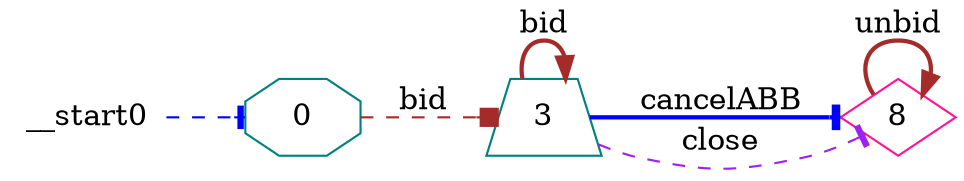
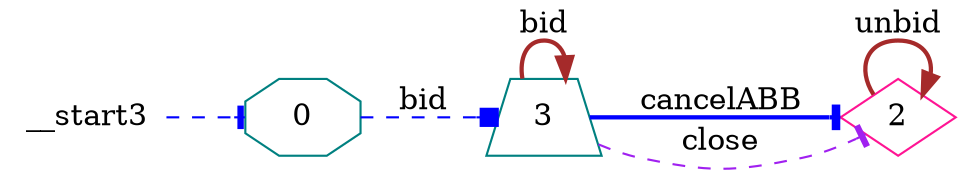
node "__start0": label "__start0" -> "__start3"
edge "0" -> "3": color brown -> blue
node "8": label "8" -> "2"
